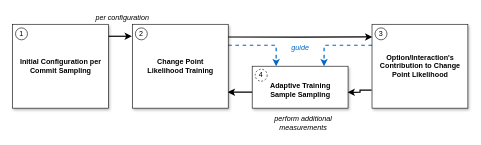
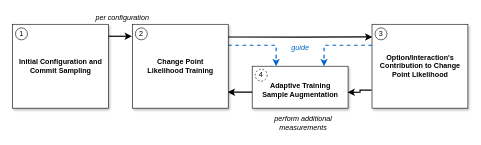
node "Initial Configuration per Commit Sampling": label "Initial Configuration per Commit Sampling" -> "Initial Configuration and Commit Sampling"
node "Adaptive Training Sample Sampling": label "Adaptive Training Sample Sampling" -> "Adaptive Training Sample Augmentation"
